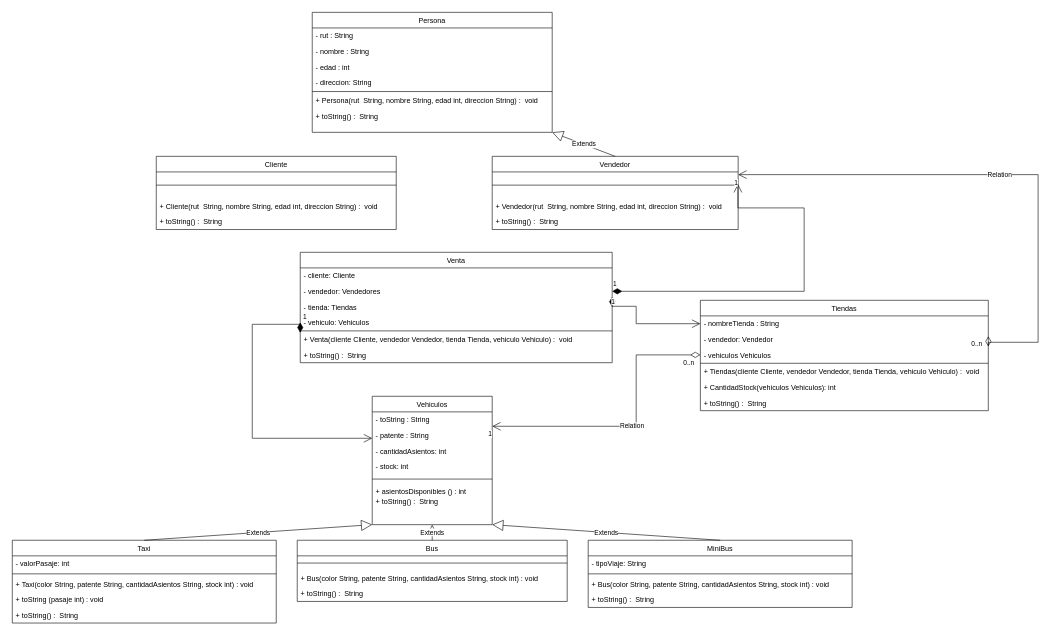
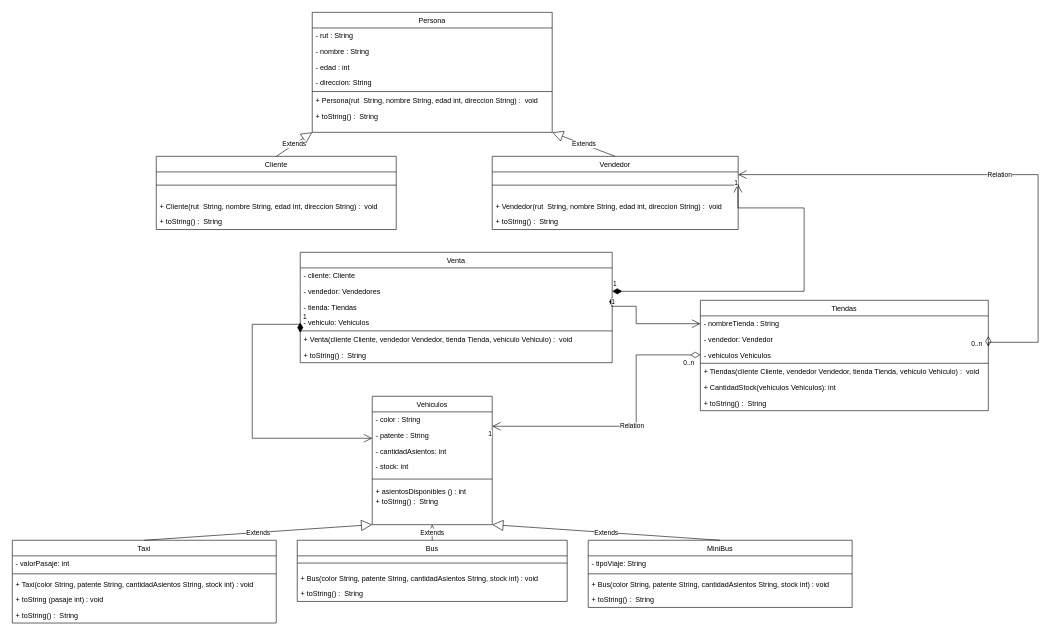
edge "Cliente" -> "Persona": added, label "Extends"
node "- toString : String": label "- toString : String" -> "- color : String"
